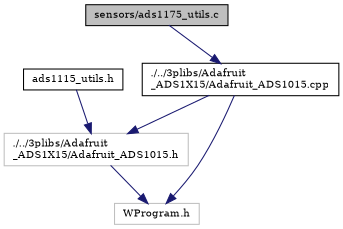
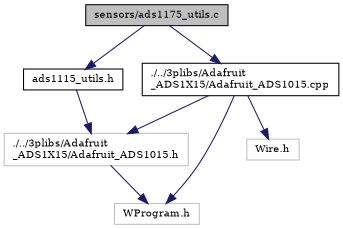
edge "sensors/ads1175_utils.c" -> "ads1115_utils.h": added
node "Wire.h": added
